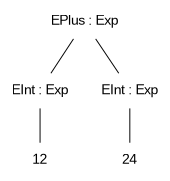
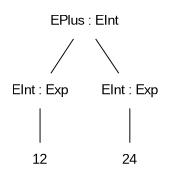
node "EPlus : Exp": label "EPlus : Exp" -> "EPlus : EInt"
